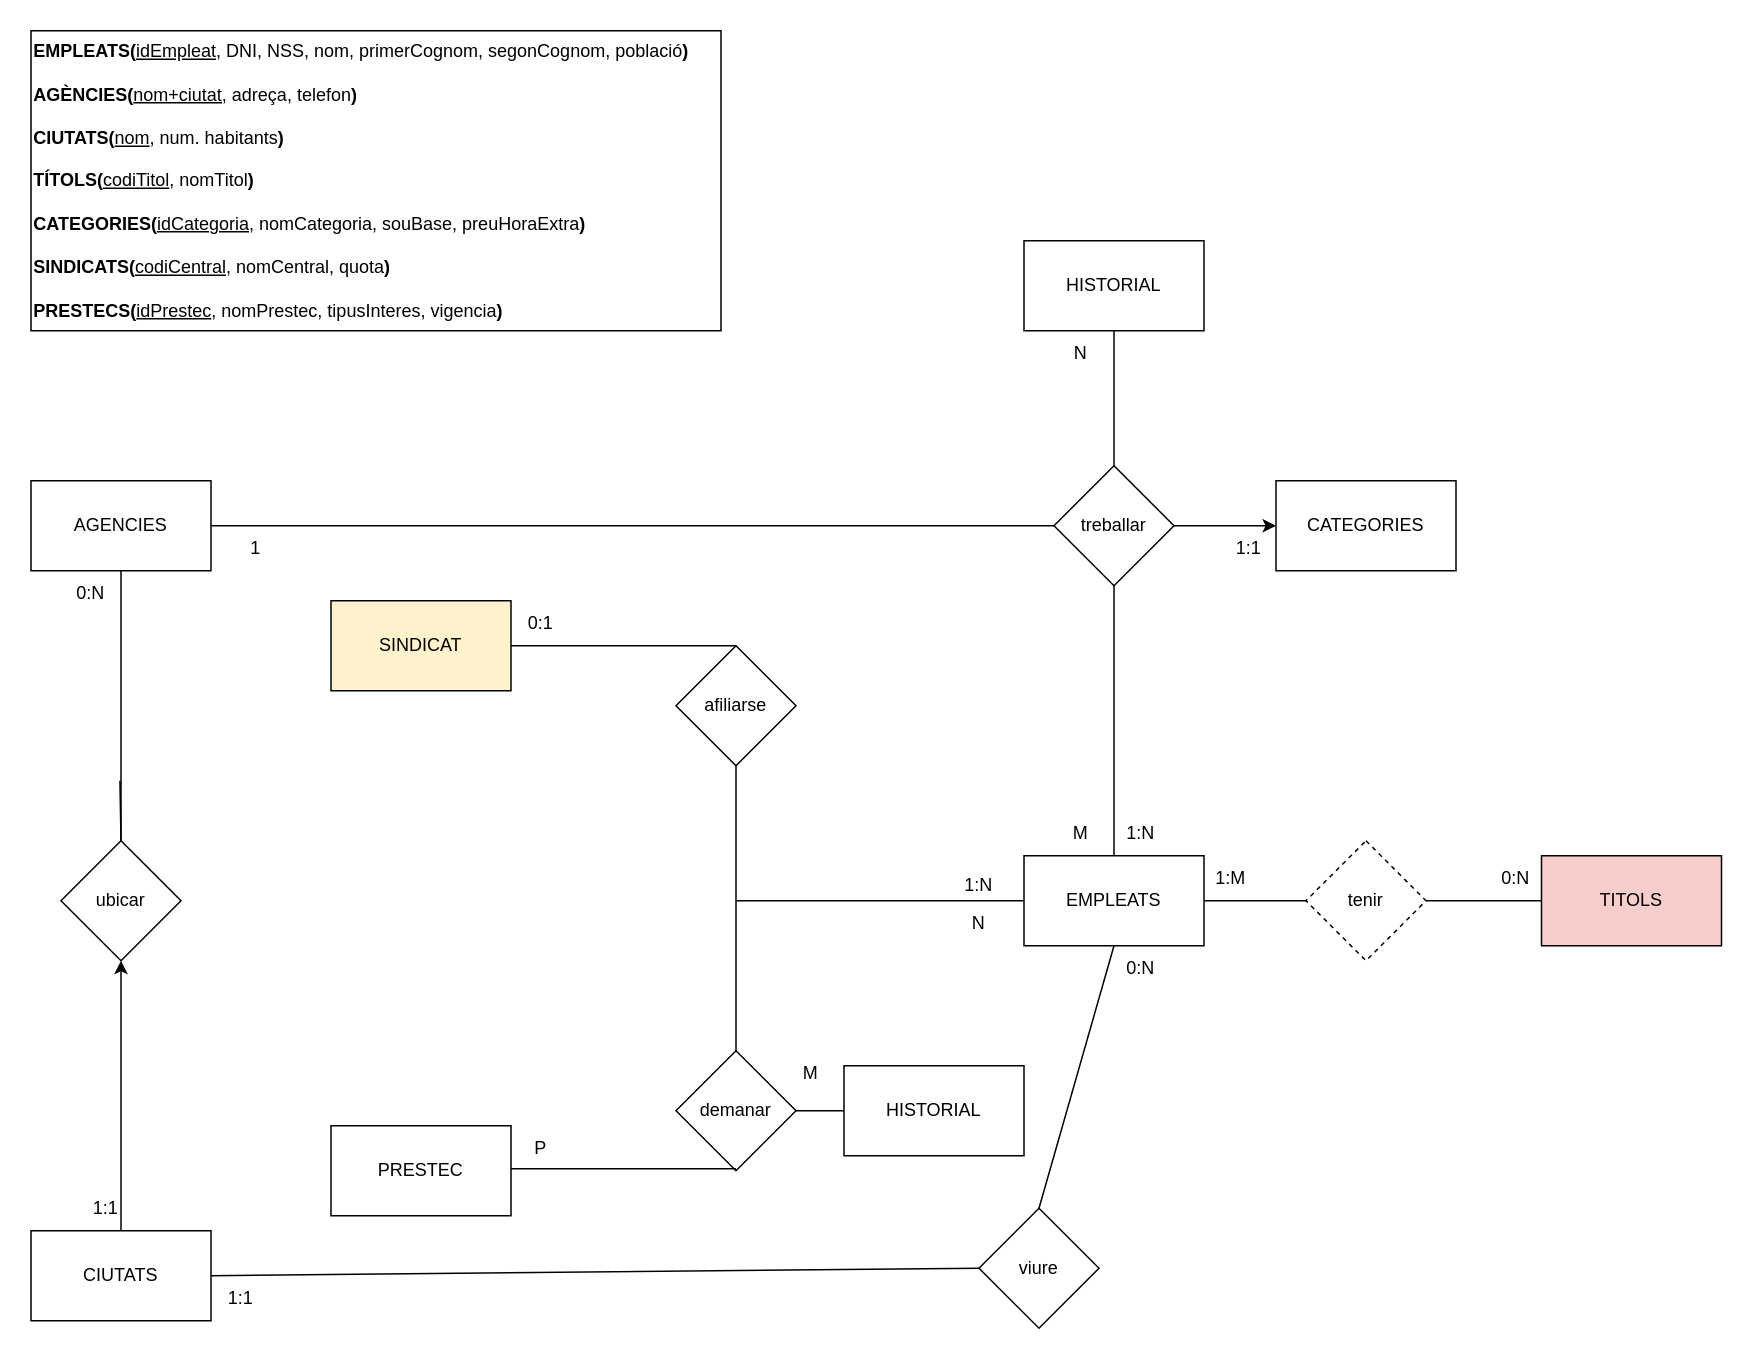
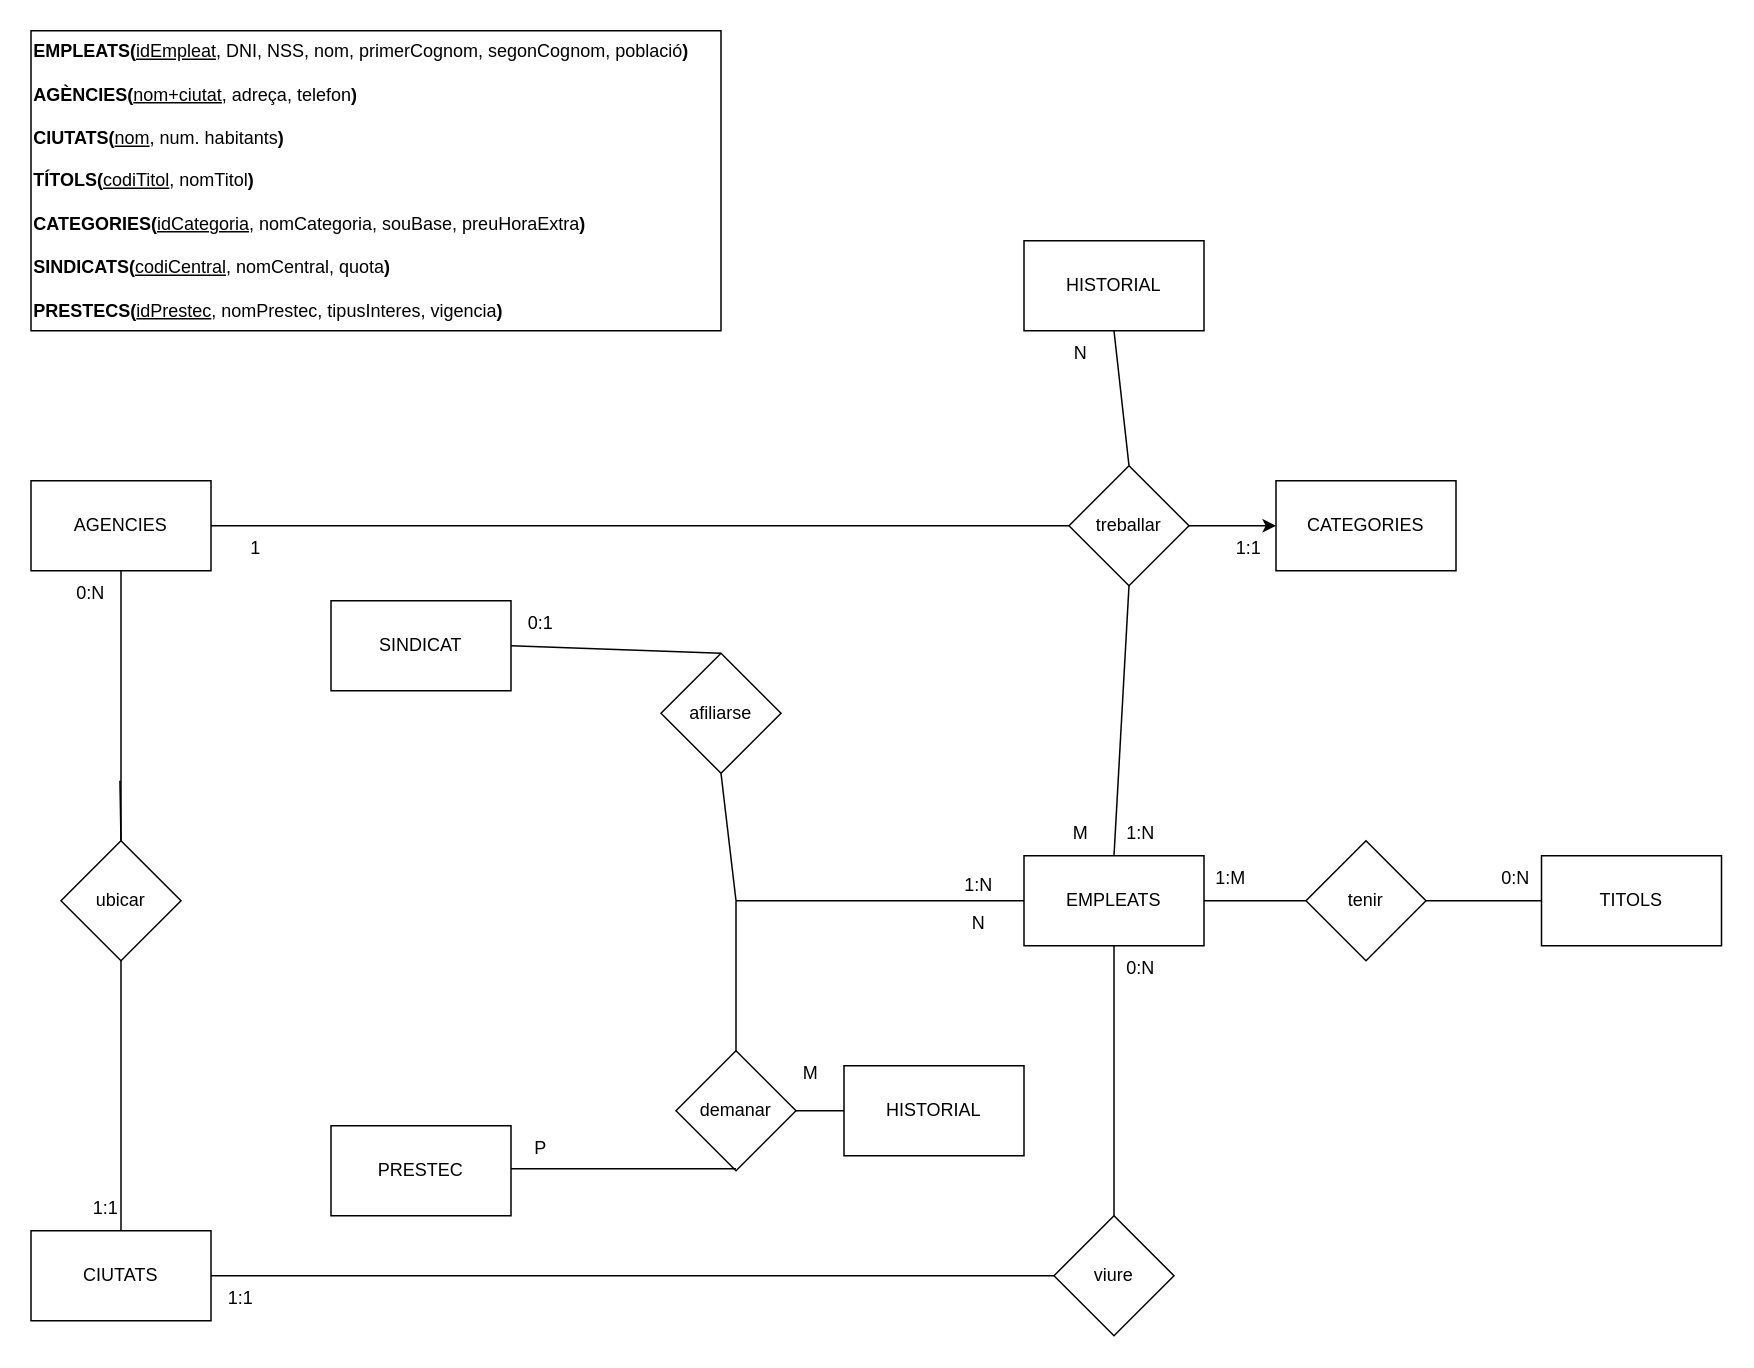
node "treballar": moved (1114, 526) -> (1129, 526)
node "SINDICAT": fillcolor #fff2cc -> #ffffff
node "afiliarse": moved (736, 706) -> (721, 713)
node "tenir": style dashed -> solid
node "TITOLS": fillcolor #f8cecc -> #ffffff
edge "CIUTATS" -> "ubicar": arrowhead classic -> none
node "viure": moved (1039, 1268) -> (1114, 1276)
